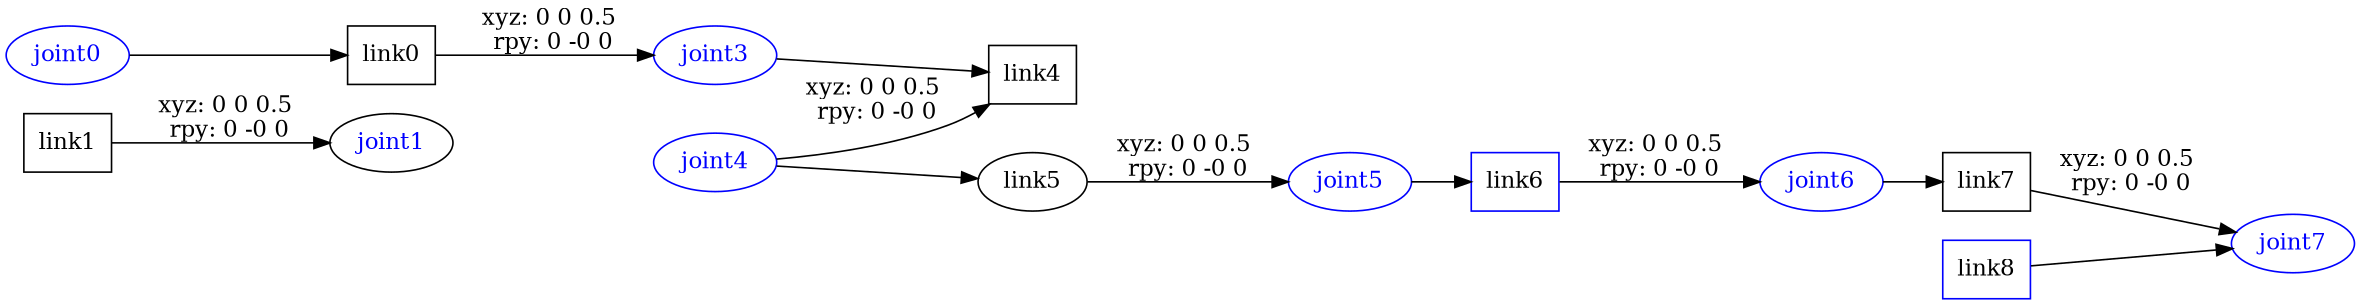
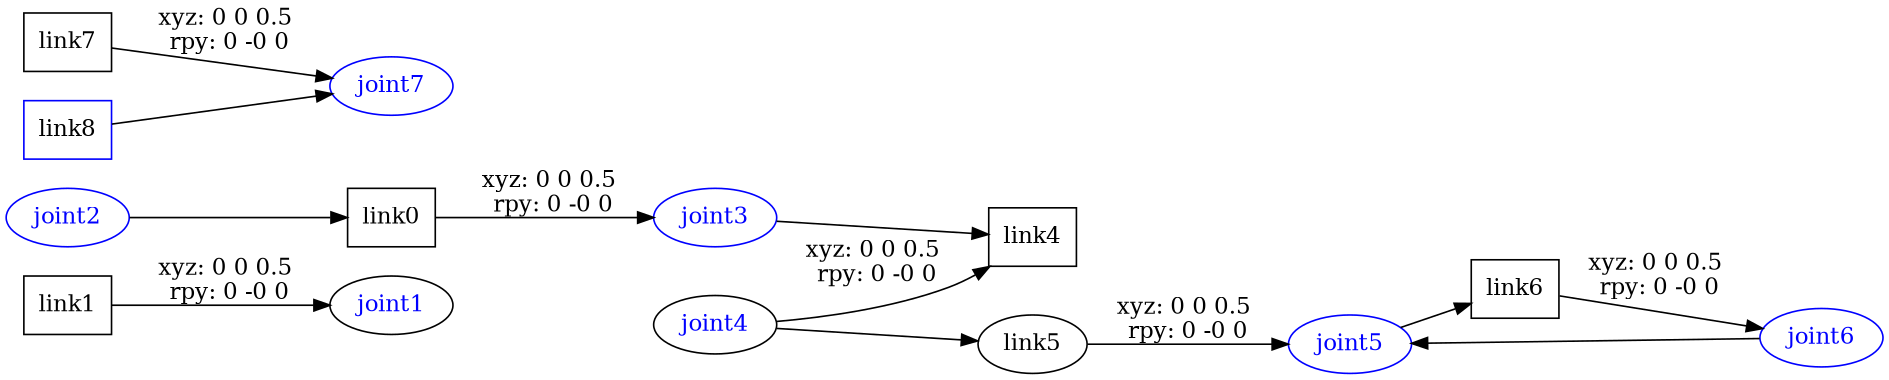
node "joint0": label "joint0" -> "joint2"
node "joint4": color blue -> black
node "link6": color blue -> black
edge "joint6" -> "link7": now "joint6" -> "joint5"
